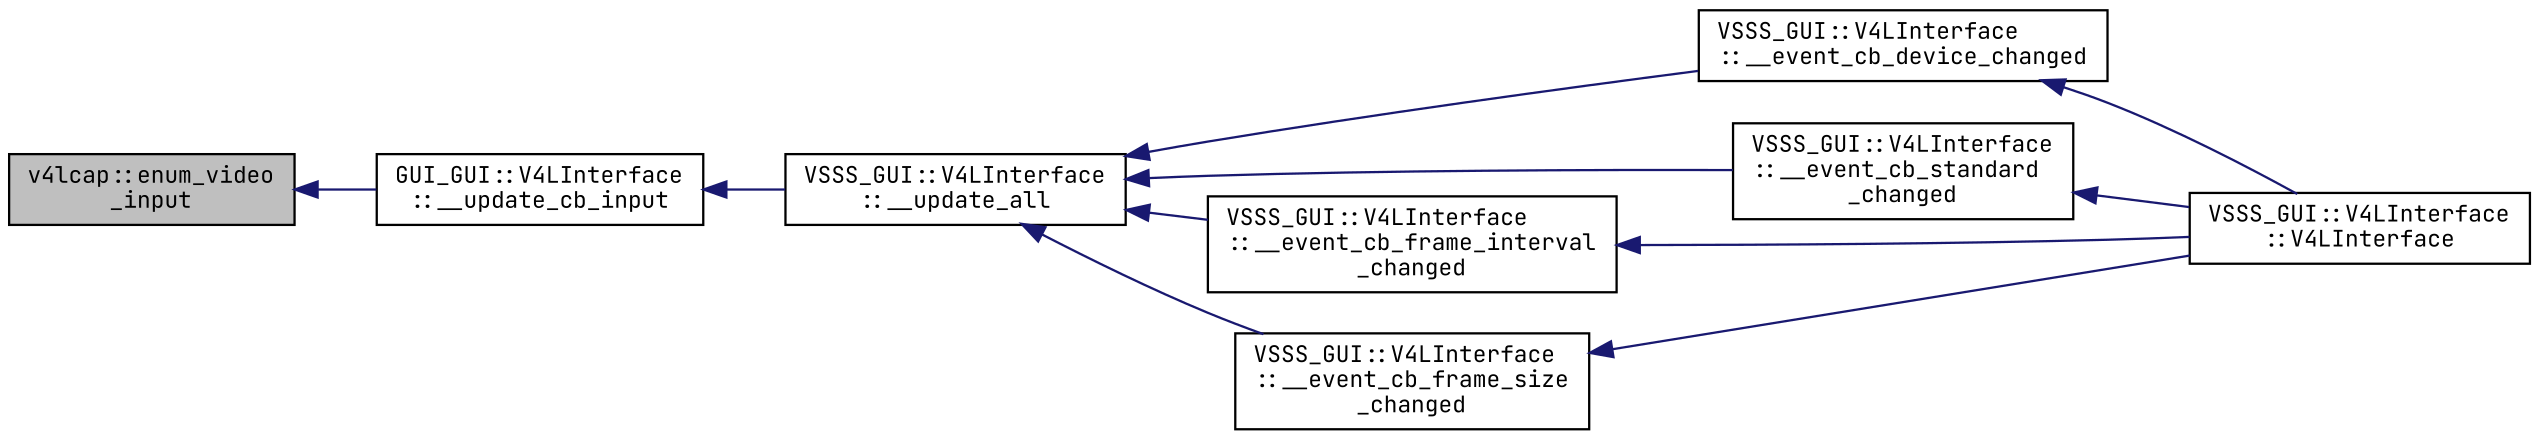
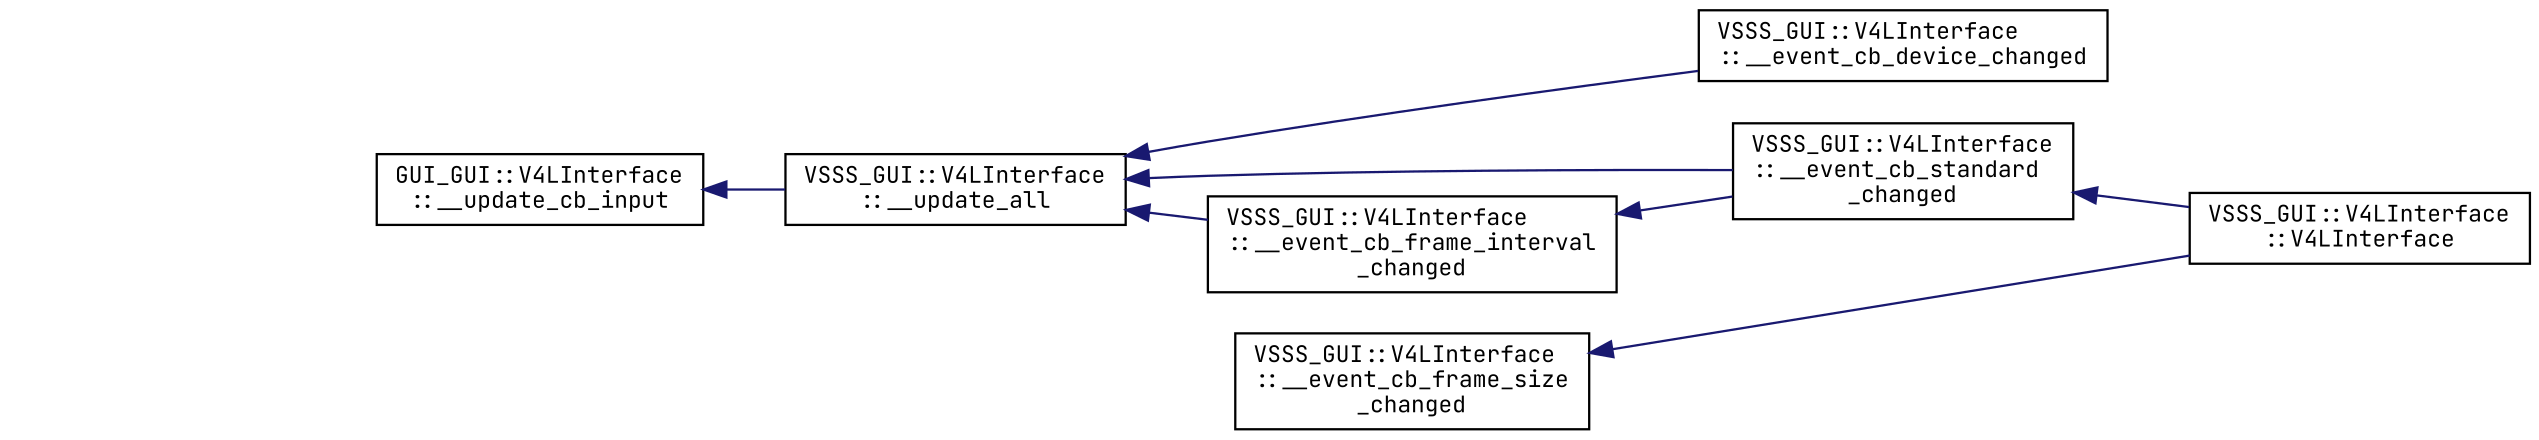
edge "VSSS_GUI::V4LInterface ::V4LInterface" -> "VSSS_GUI::V4LInterface ::__event_cb_device_changed": removed
node "v4lcap::enum_video _input": removed
edge "VSSS_GUI::V4LInterface ::V4LInterface" -> "VSSS_GUI::V4LInterface ::__event_cb_frame_interval _changed": now "VSSS_GUI::V4LInterface ::__event_cb_standard _changed" -> "VSSS_GUI::V4LInterface ::__event_cb_frame_interval _changed"
edge "VSSS_GUI::V4LInterface ::__event_cb_frame_size _changed" -> "VSSS_GUI::V4LInterface ::__update_all": removed
